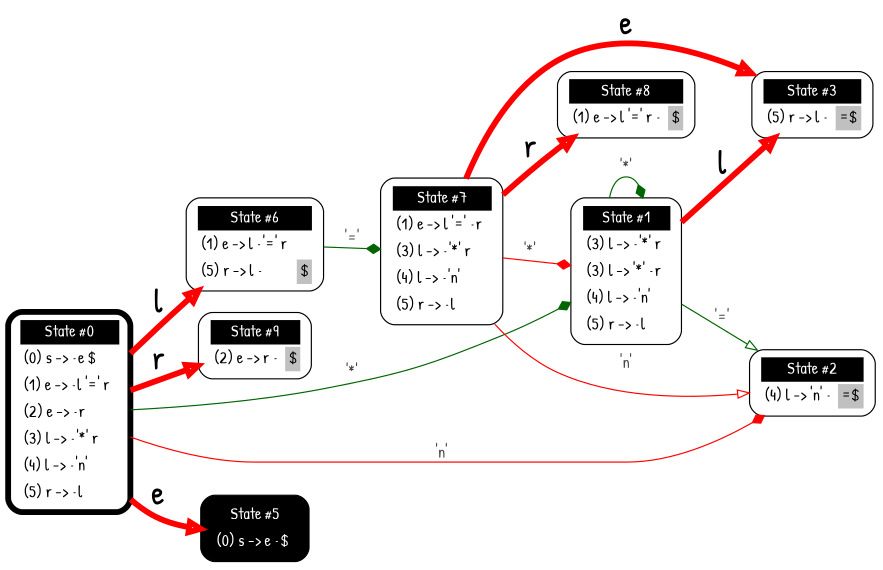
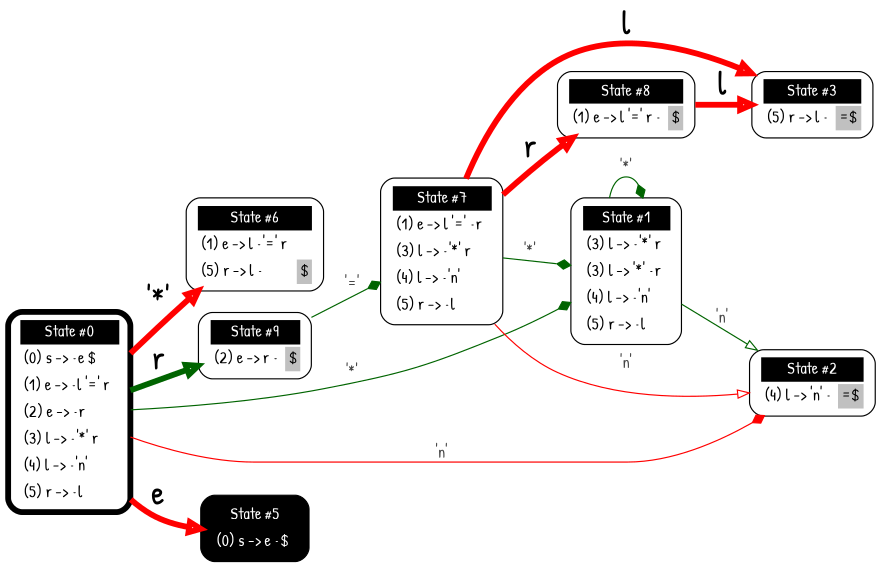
edge "State #7" -> "State #3": label "e" -> "l"
edge "State #1" -> "State #3": now "State #8" -> "State #3"
edge "State #6" -> "State #7": now "State #9" -> "State #7"
edge "State #7" -> "State #1": color red -> darkgreen
edge "State #0" -> "State #6": label "l" -> "'*'"
edge "State #1" -> "State #2": label "'='" -> "'n'"
edge "State #0" -> "State #9": color red -> darkgreen
